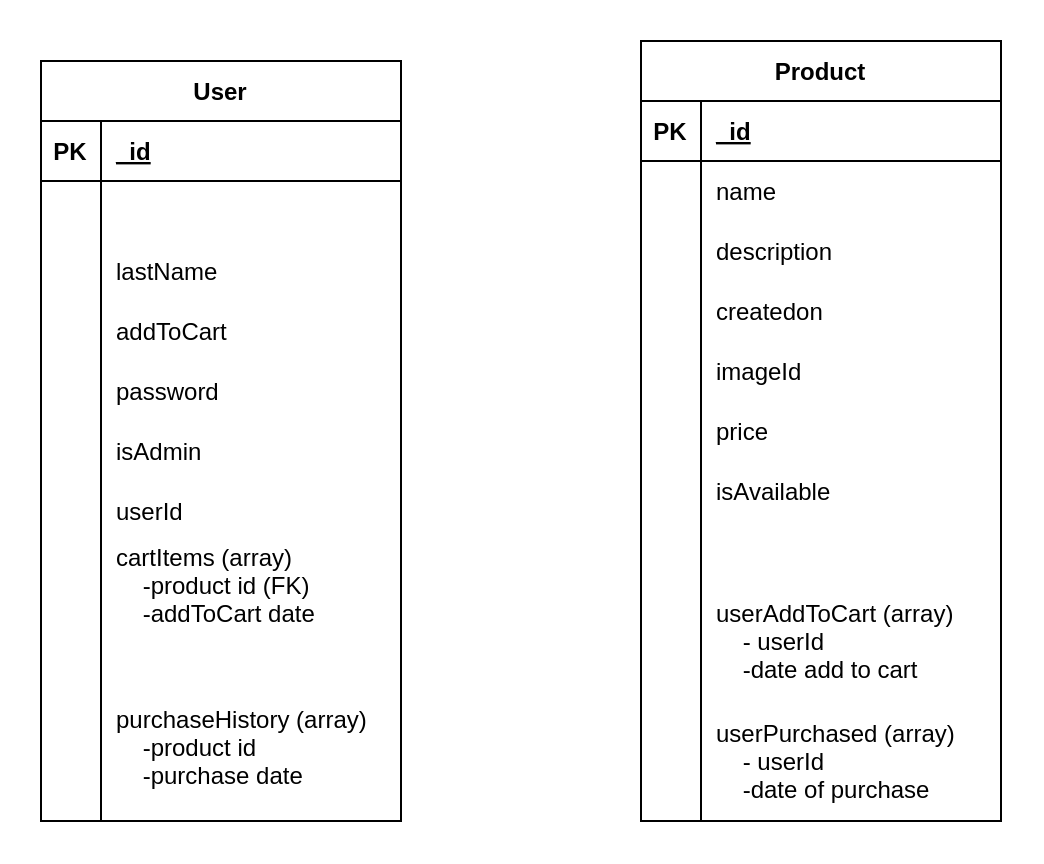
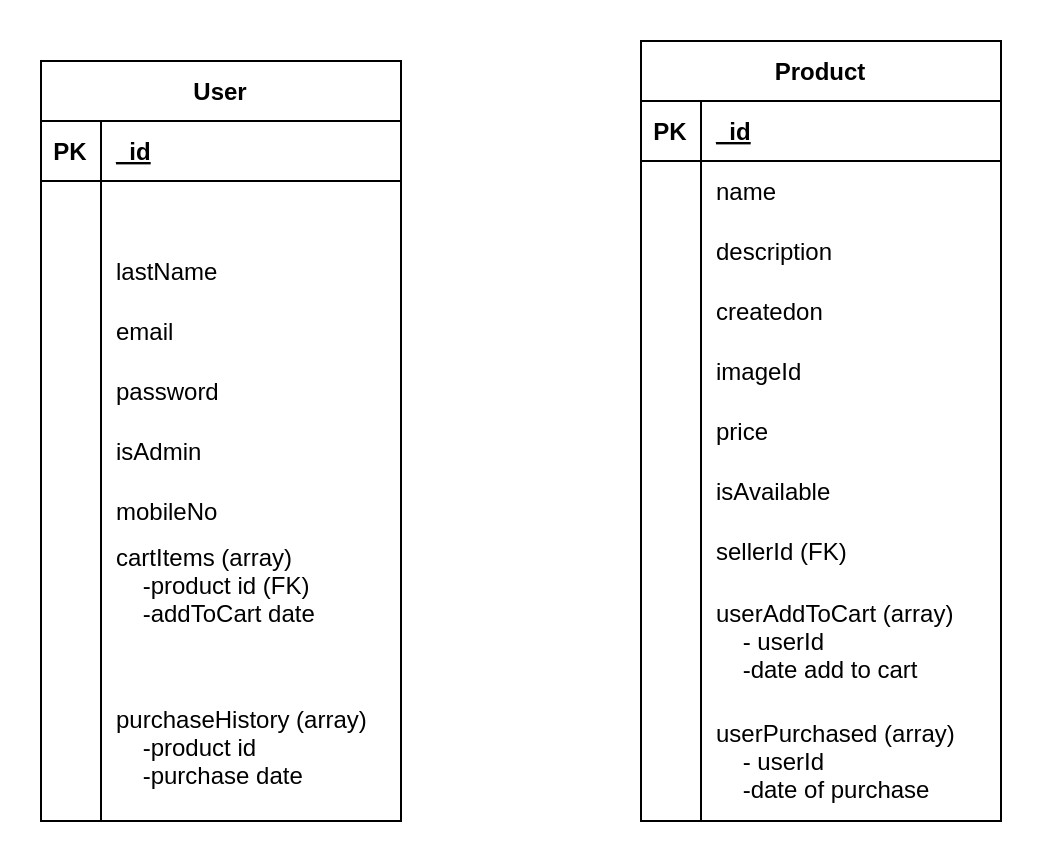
node "addToCart": label "addToCart" -> "email"
node "userId": label "userId" -> "mobileNo"
node "sellerId (FK)": added
